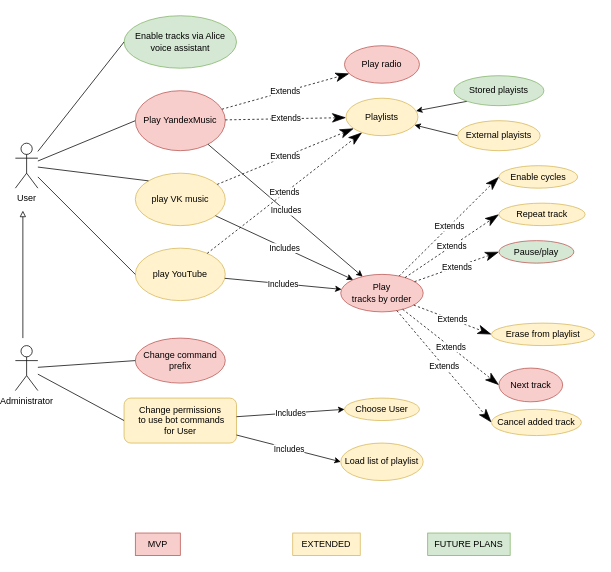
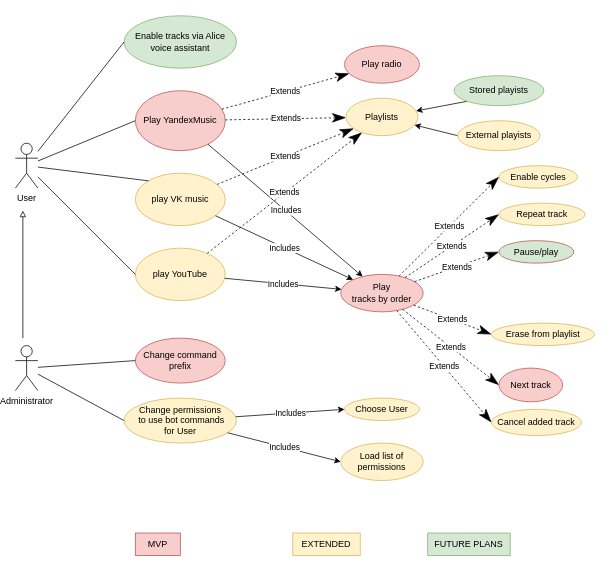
node "Change permissions to use bot commands for User": shape rounded rectangle -> ellipse
node "Load list of playlist": label "Load list of playlist" -> "Load list of permissions"
